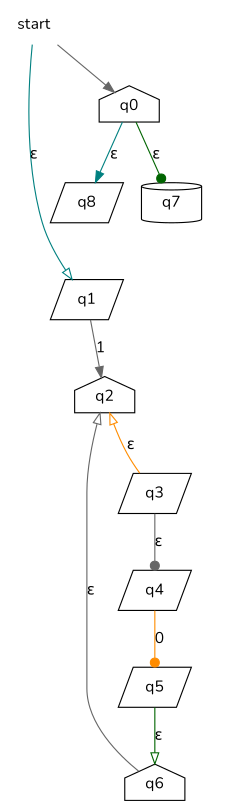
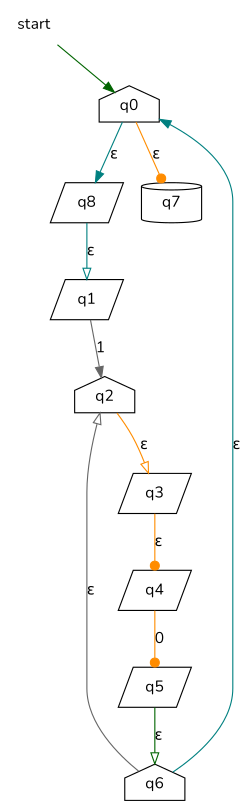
edge "start" -> "q0": color gray40 -> darkgreen
edge "q0" -> "q7": color darkgreen -> darkorange
edge "start" -> "q1": now "q8" -> "q1"
edge "q6" -> "q0": added, label "ε"
edge "q3" -> "q2": reversed
edge "q3" -> "q4": color gray40 -> darkorange
